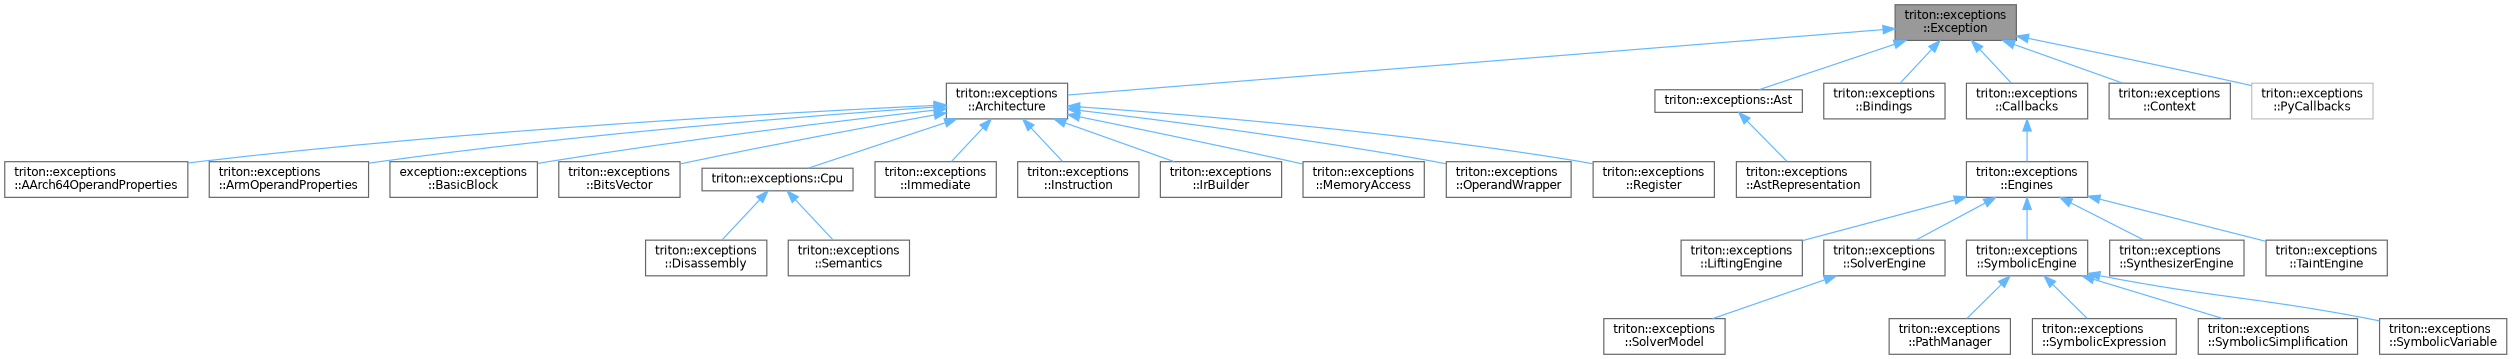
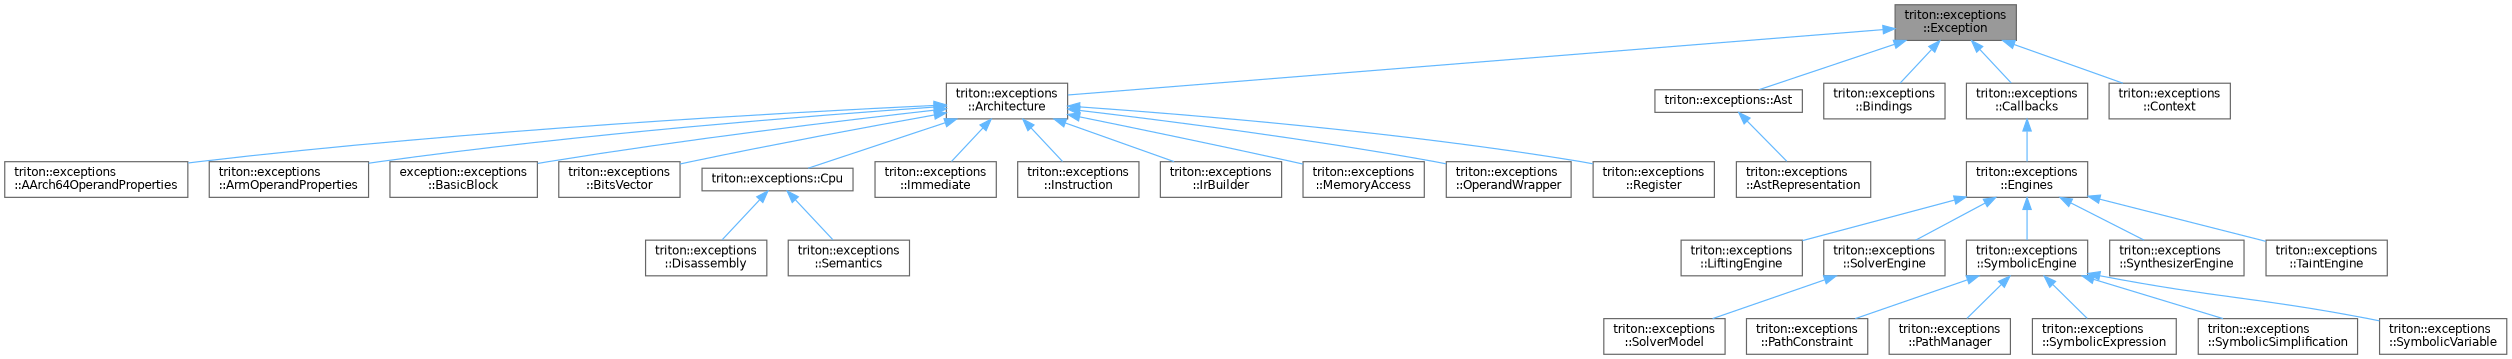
node "triton::exceptions ::PyCallbacks": removed
node "triton::exceptions ::PathConstraint": added
